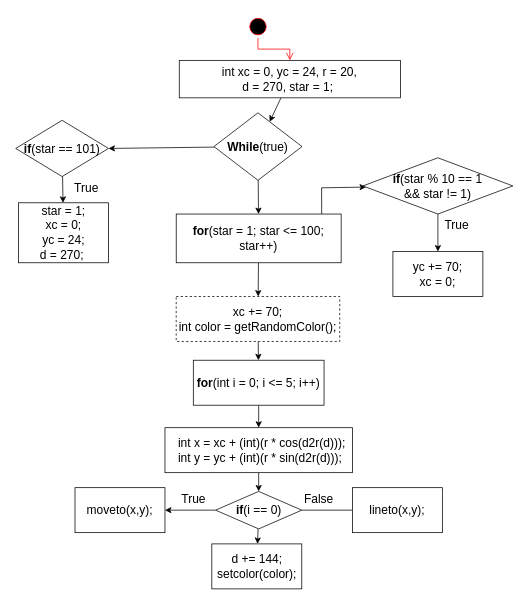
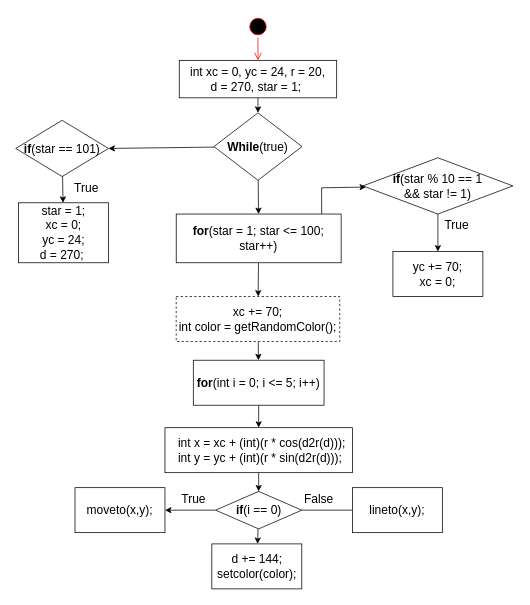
node "int xc = 0, yc = 24, r = 20, d = 270, star = 1;": size 221x38 -> 158x38
